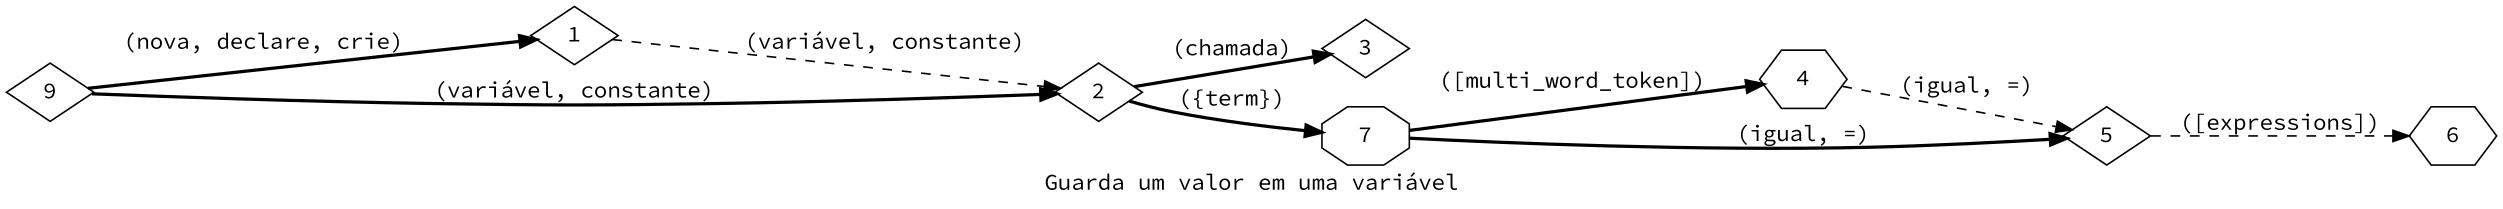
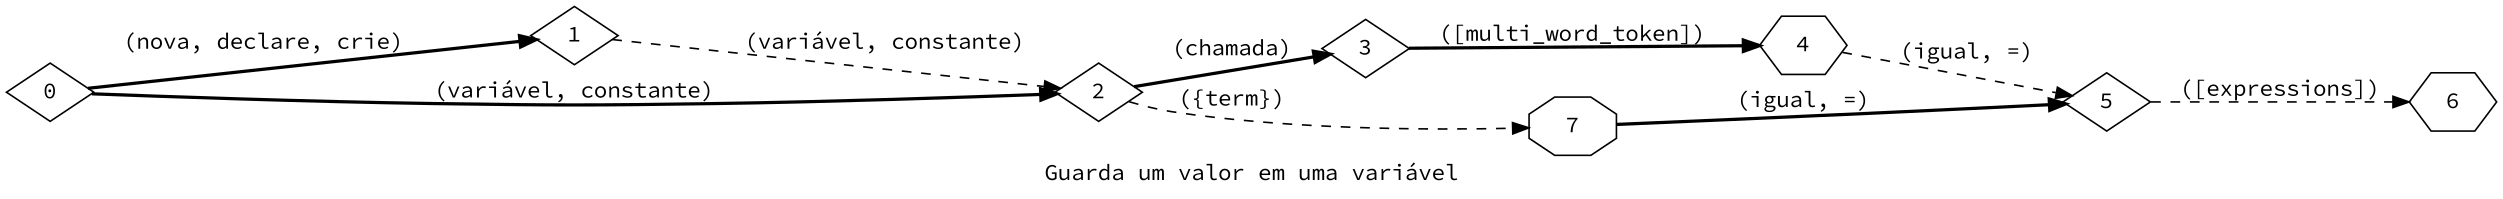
node "9": label "9" -> "0"
edge "7" -> "4": now "3" -> "4"
edge "2" -> "7": style bold -> dashed
